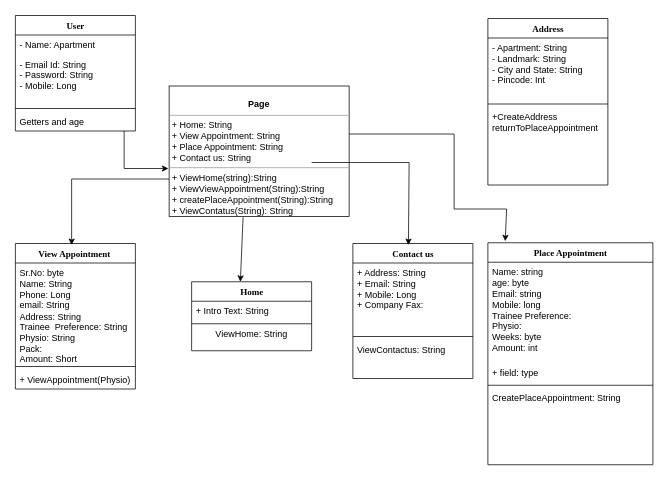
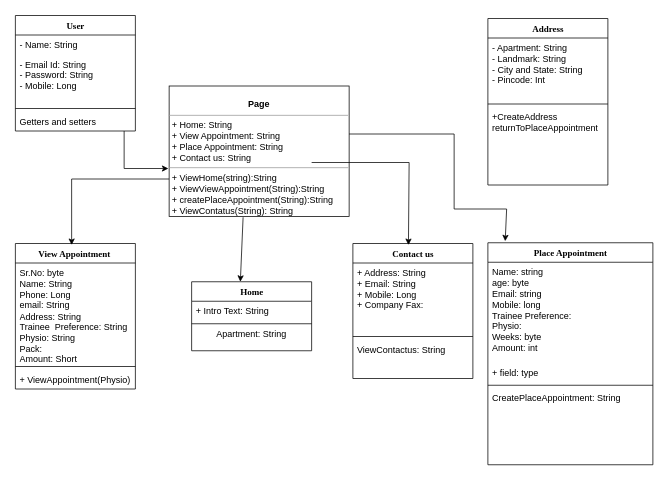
node "- Name: Apartment": label "- Name: Apartment" -> "- Name: String"
node "Getters and age": label "Getters and age" -> "Getters and setters"
node "ViewHome: String": label "ViewHome: String" -> "Apartment: String"
